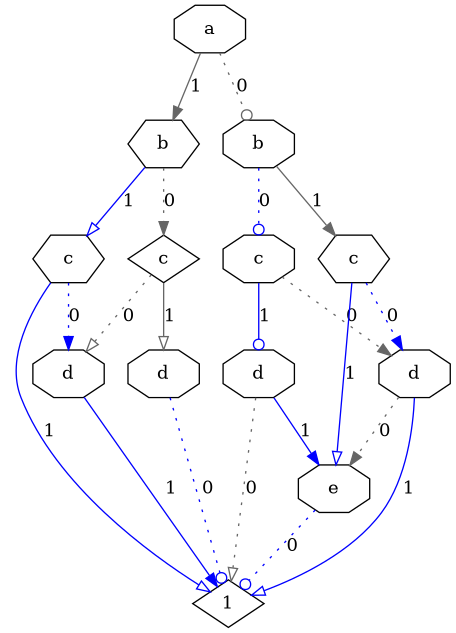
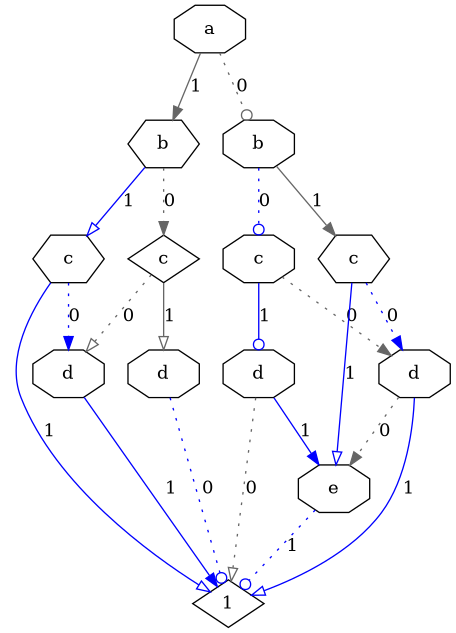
edge "e" -> "1": label "0" -> "1"
